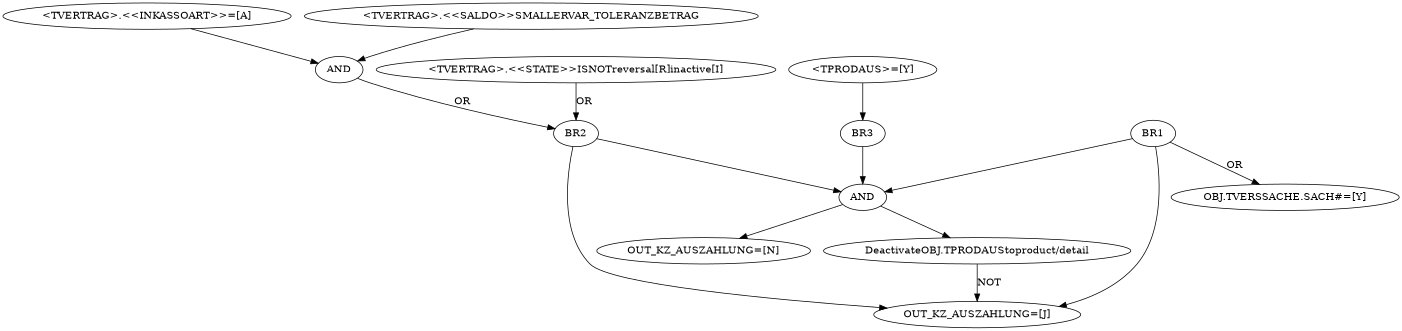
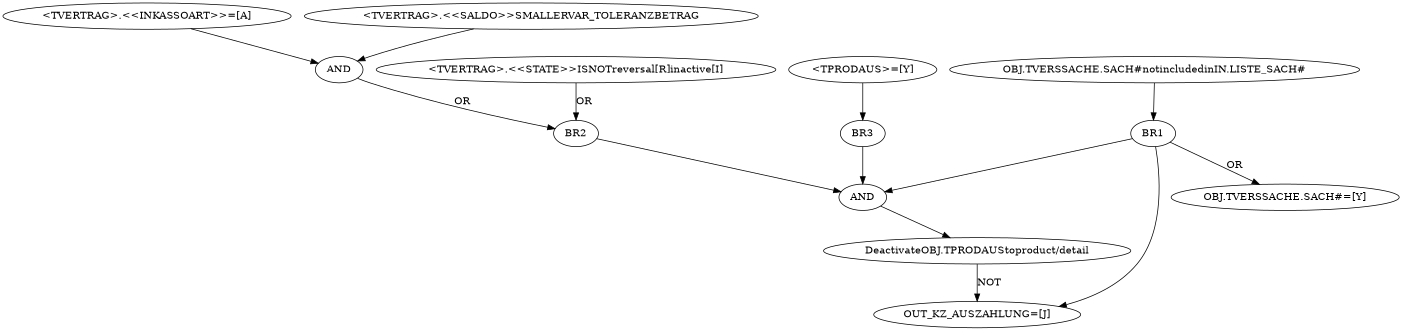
node "OBJ.TVERSSACHE.SACH#notincludedinIN.LISTE_SACH#": added
node "OUT_KZ_AUSZAHLUNG=[N]": removed
edge "BR2" -> "OUT_KZ_AUSZAHLUNG=[J]": removed
